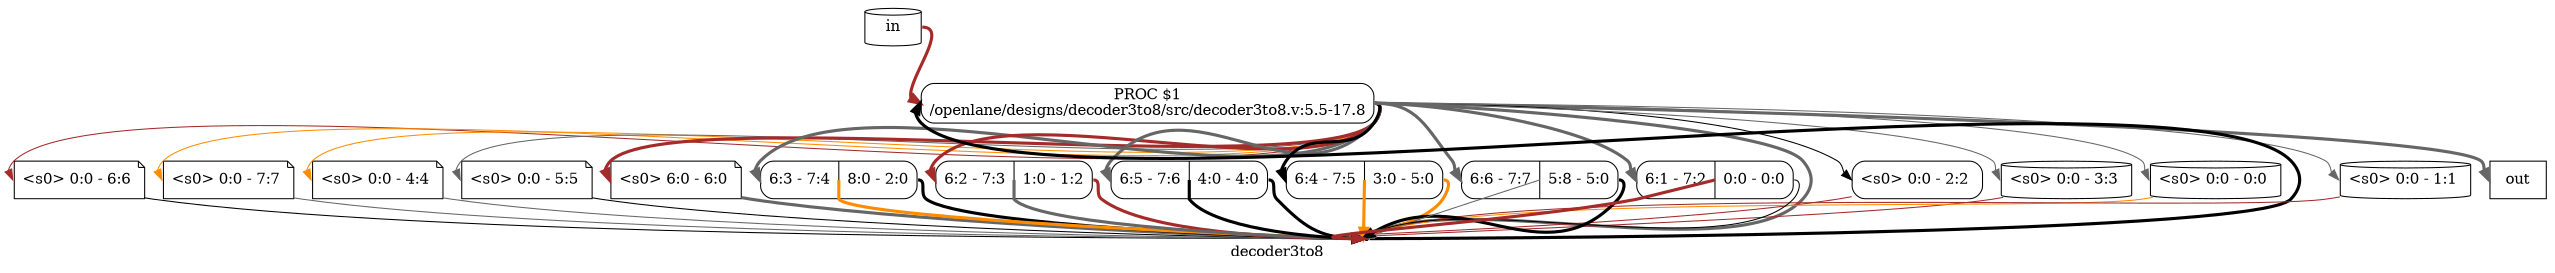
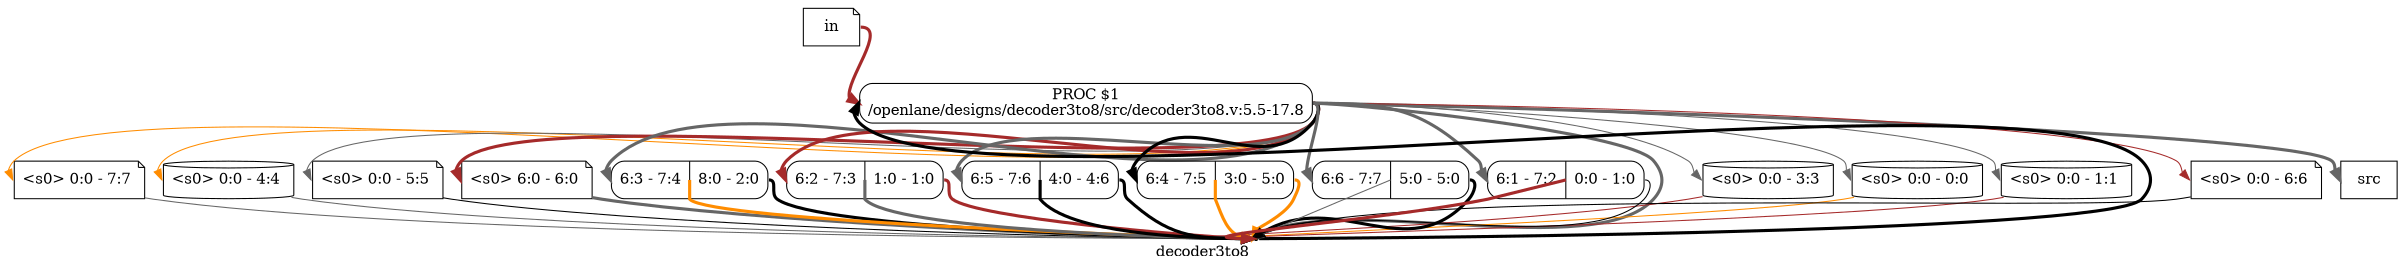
node "in": shape cylinder -> note
node "6:2 - 7:3": text "1:0 - 1:2" -> "1:0 - 1:0"
node "6:5 - 7:6": text "4:0 - 4:0" -> "4:0 - 4:6"
node "6:6 - 7:7": text "5:8 - 5:0" -> "5:0 - 5:0"
node "6:1 - 7:2": text "0:0 - 0:0" -> "0:0 - 1:0"
node "<s0> 0:0 - 4:4": shape note -> cylinder
node "<s0> 0:0 - 2:2": removed
node "out": label "out" -> "src"
